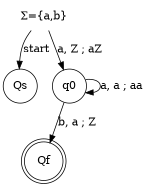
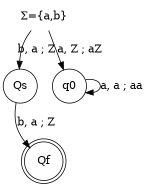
edge "Σ={a,b}" -> "Qs": label "start" -> "b, a ; Z"
edge "q0" -> "Qf": now "Qs" -> "Qf"
